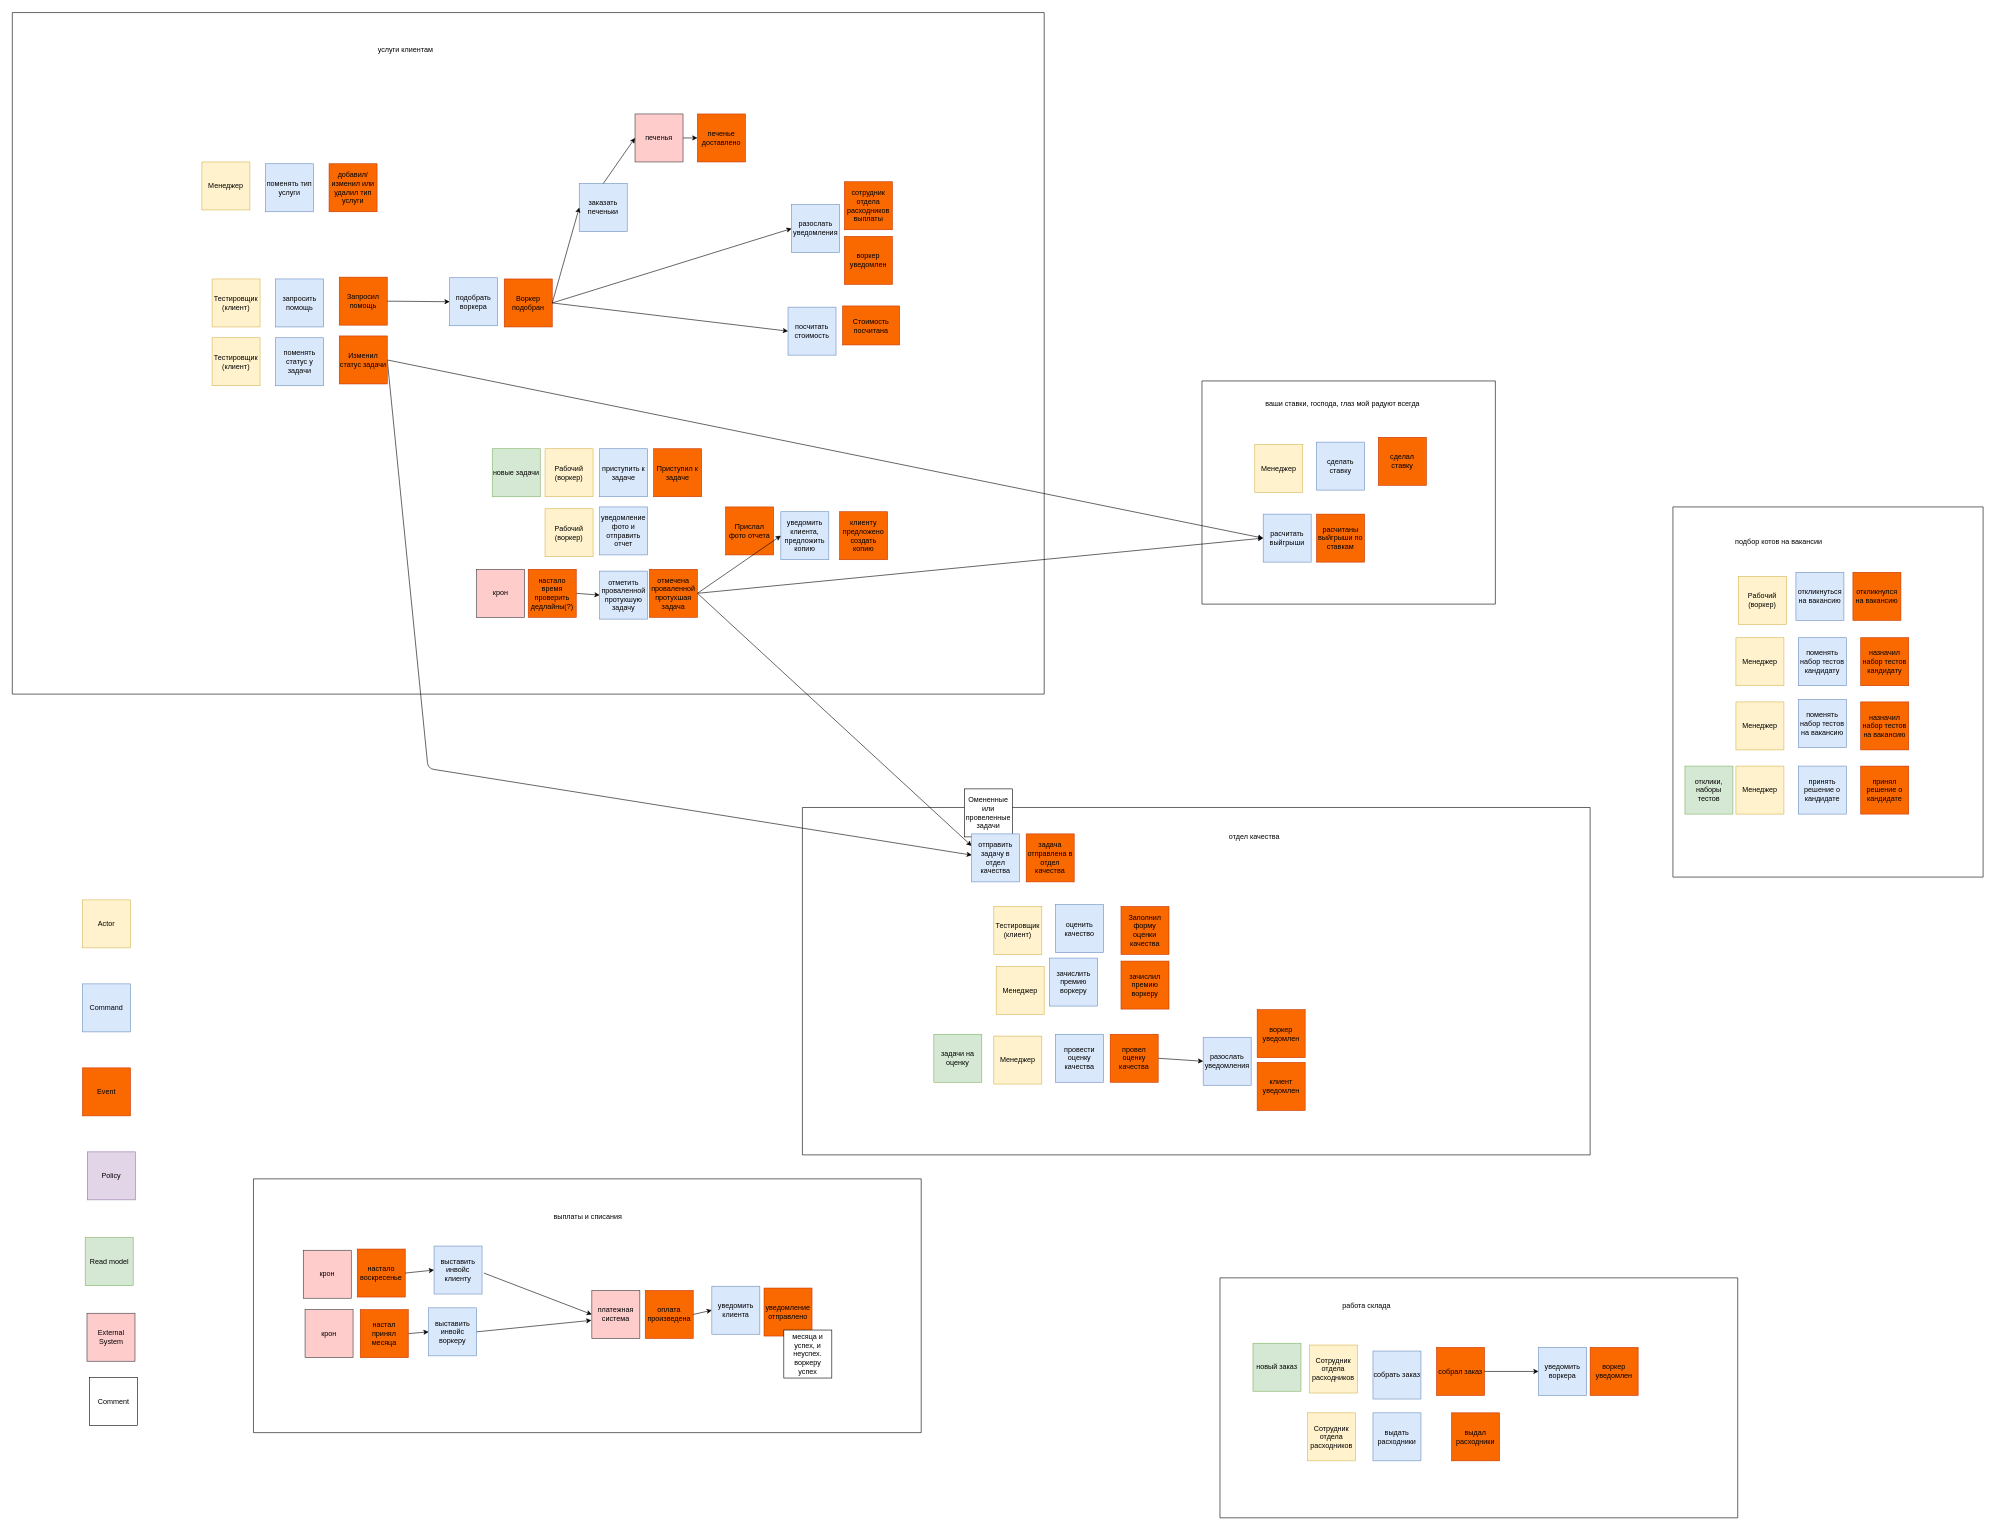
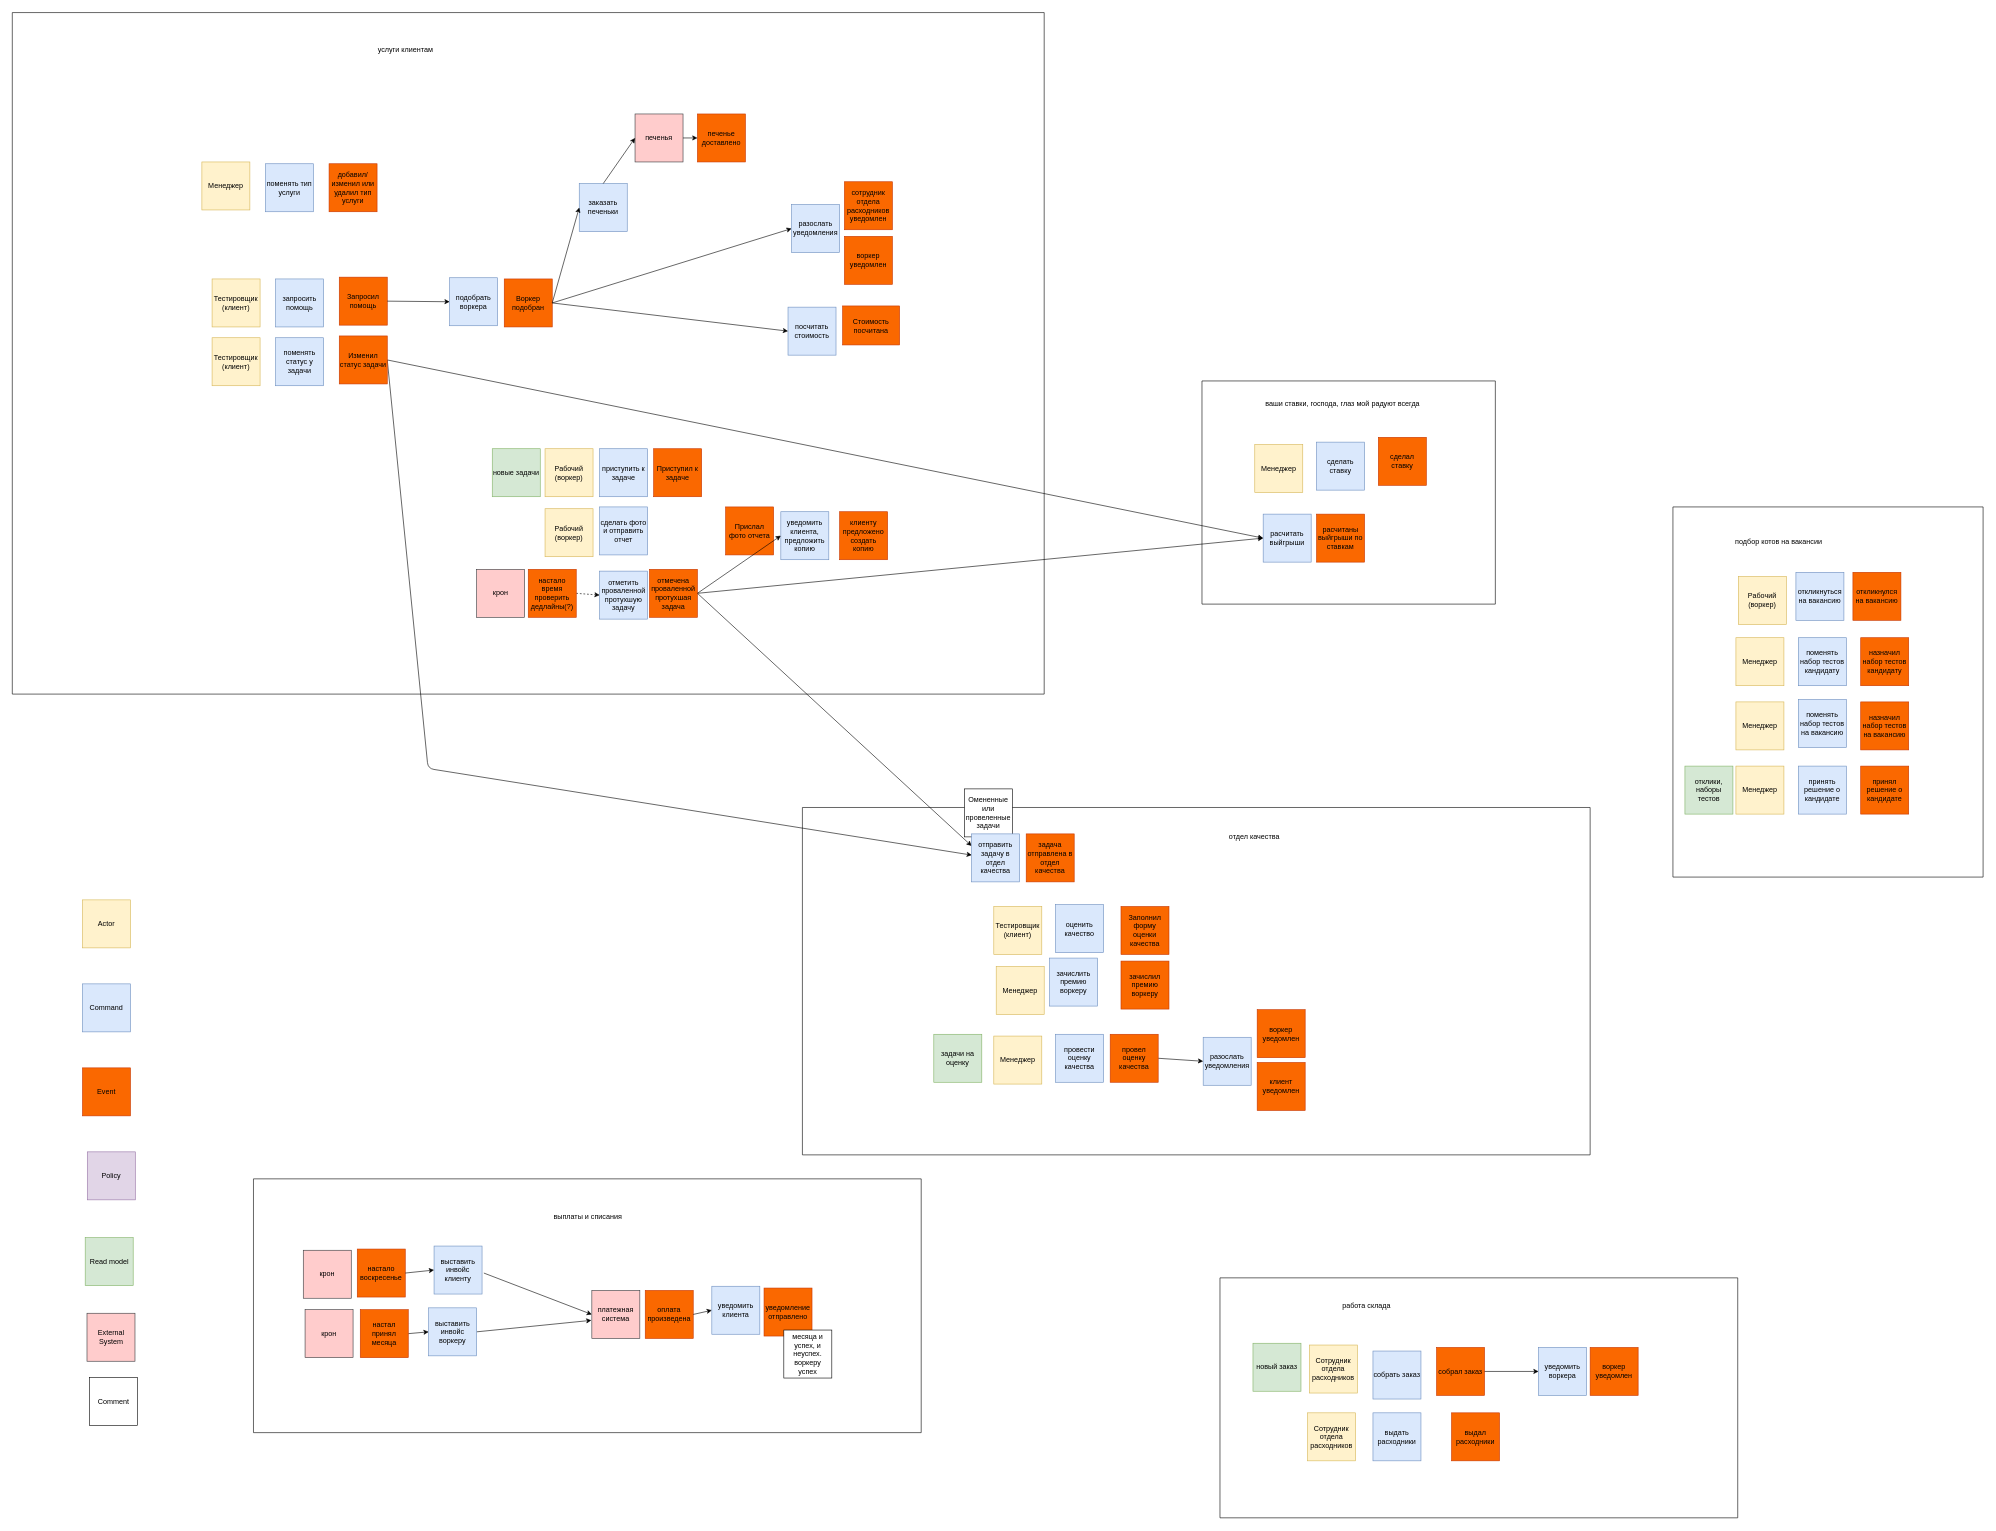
node "сотрудник отдела расходников выплаты": label "сотрудник отдела расходников выплаты" -> "сотрудник отдела расходников уведомлен"
node "уведомление фото и отправить отчет": label "уведомление фото и отправить отчет" -> "сделать фото и отправить отчет"
edge "настало время проверить дедлайны(?)" -> "отметить проваленной протухшую задачу": style solid -> dashed
